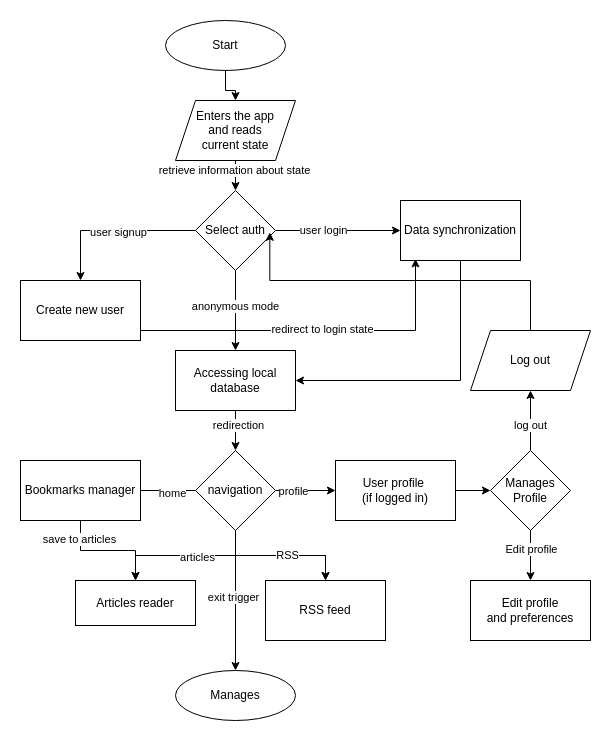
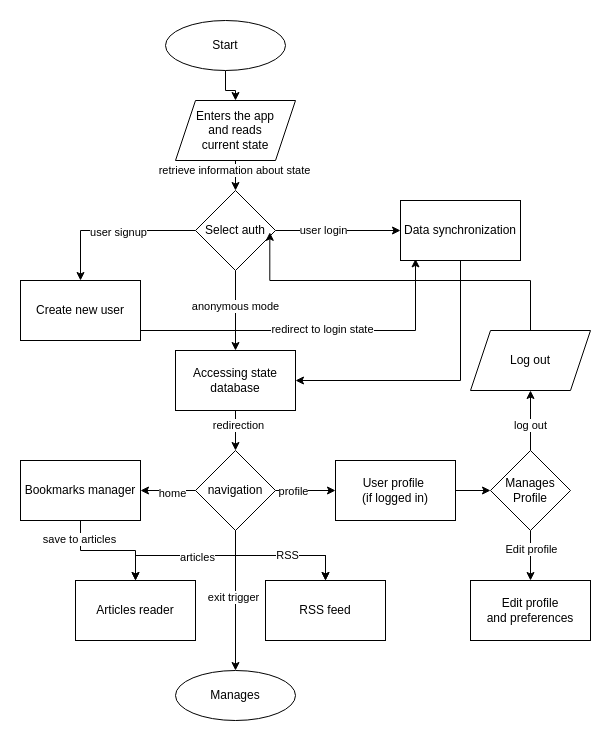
node "Accessing local database": label "Accessing local database" -> "Accessing state database"
edge "Bookmarks manager" -- "navigation": arrowhead none -> classic
node "Articles reader": size 120x45 -> 120x60
